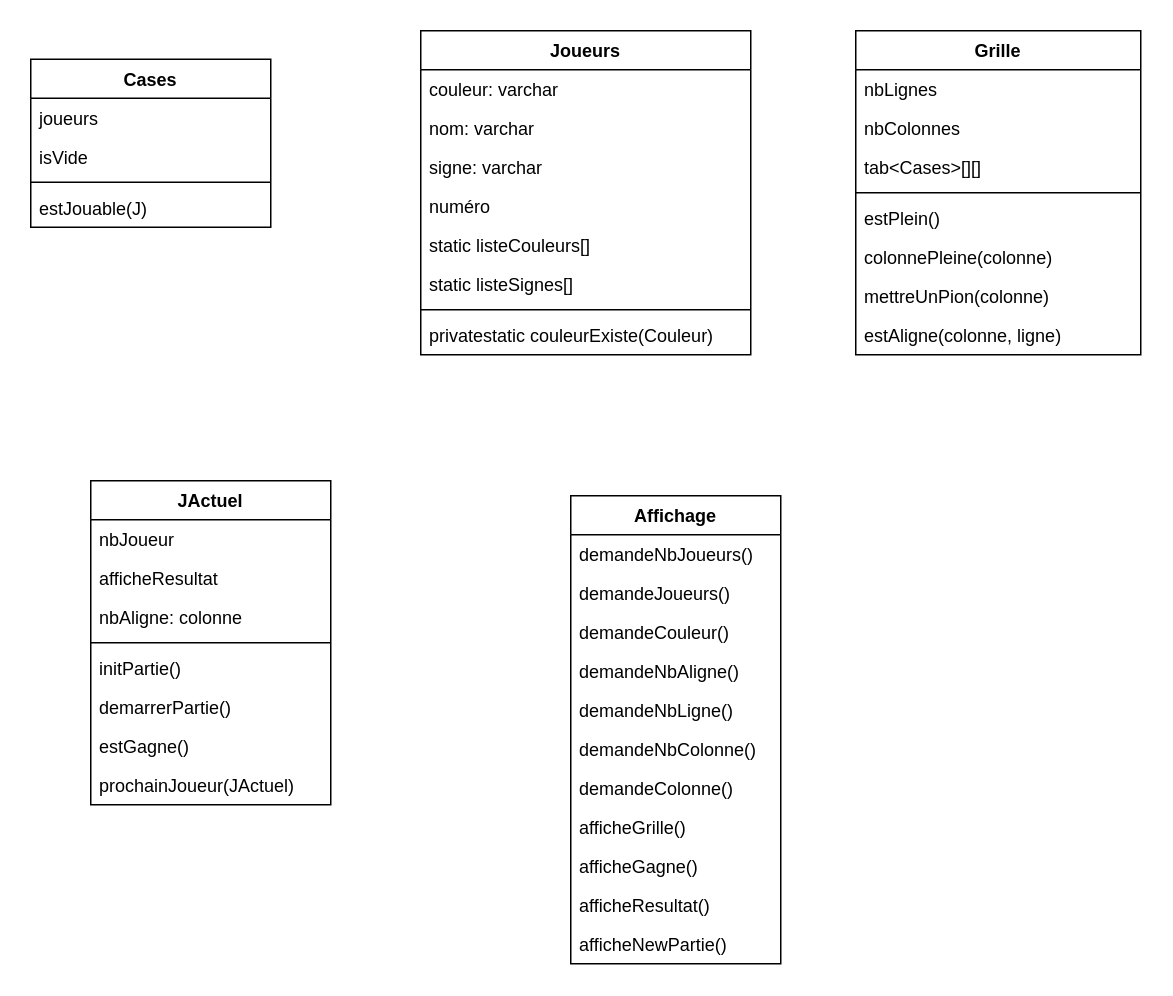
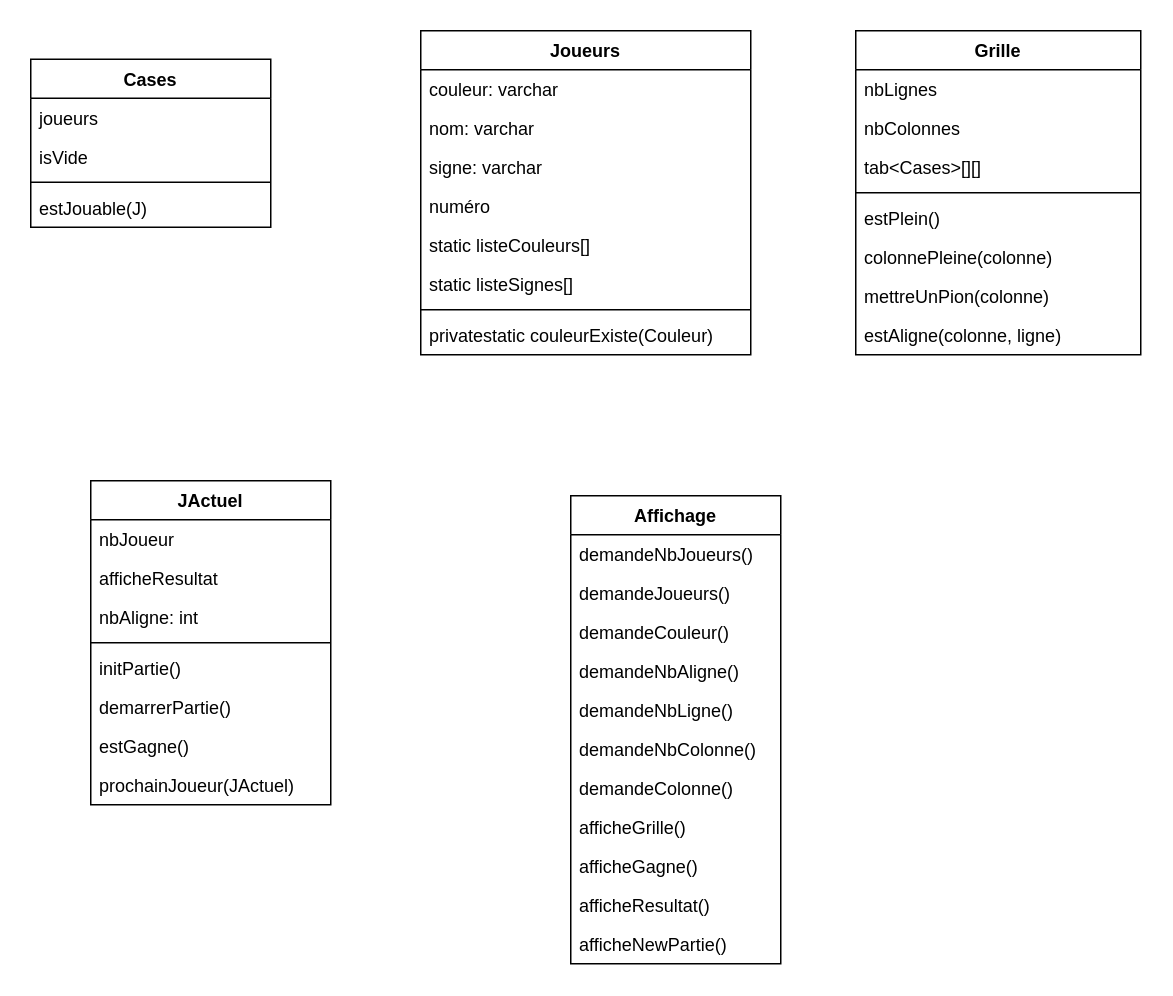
node "nbAligne: colonne": label "nbAligne: colonne" -> "nbAligne: int"
